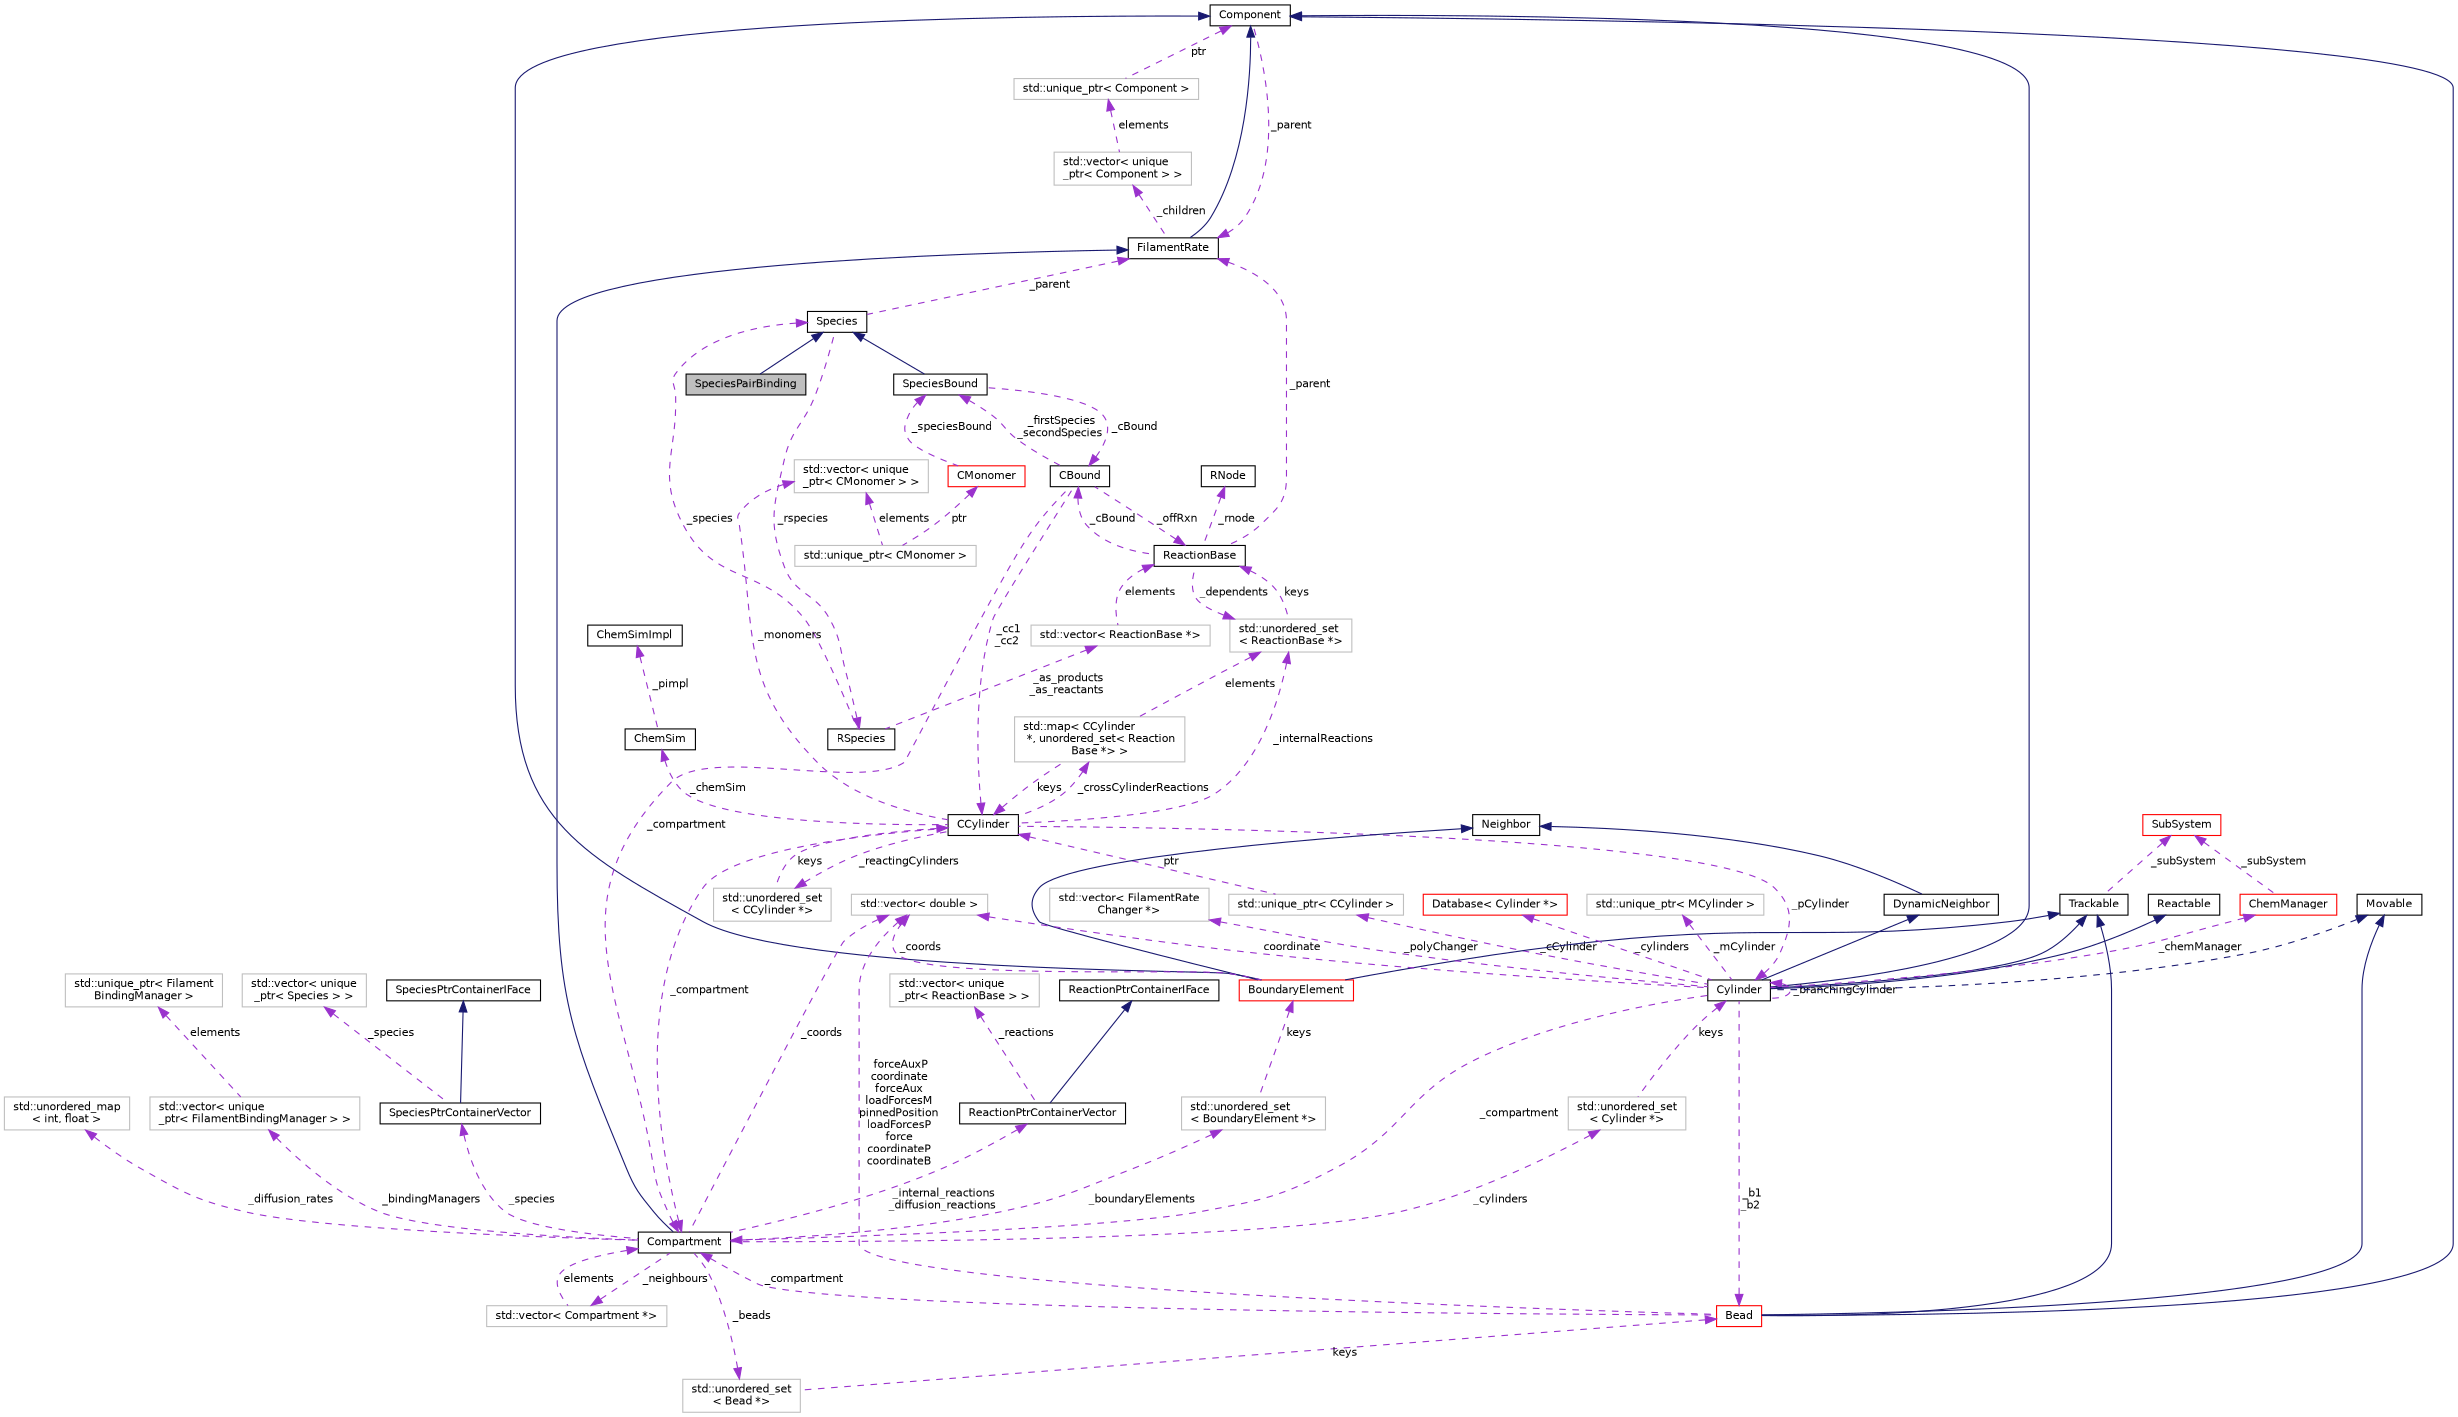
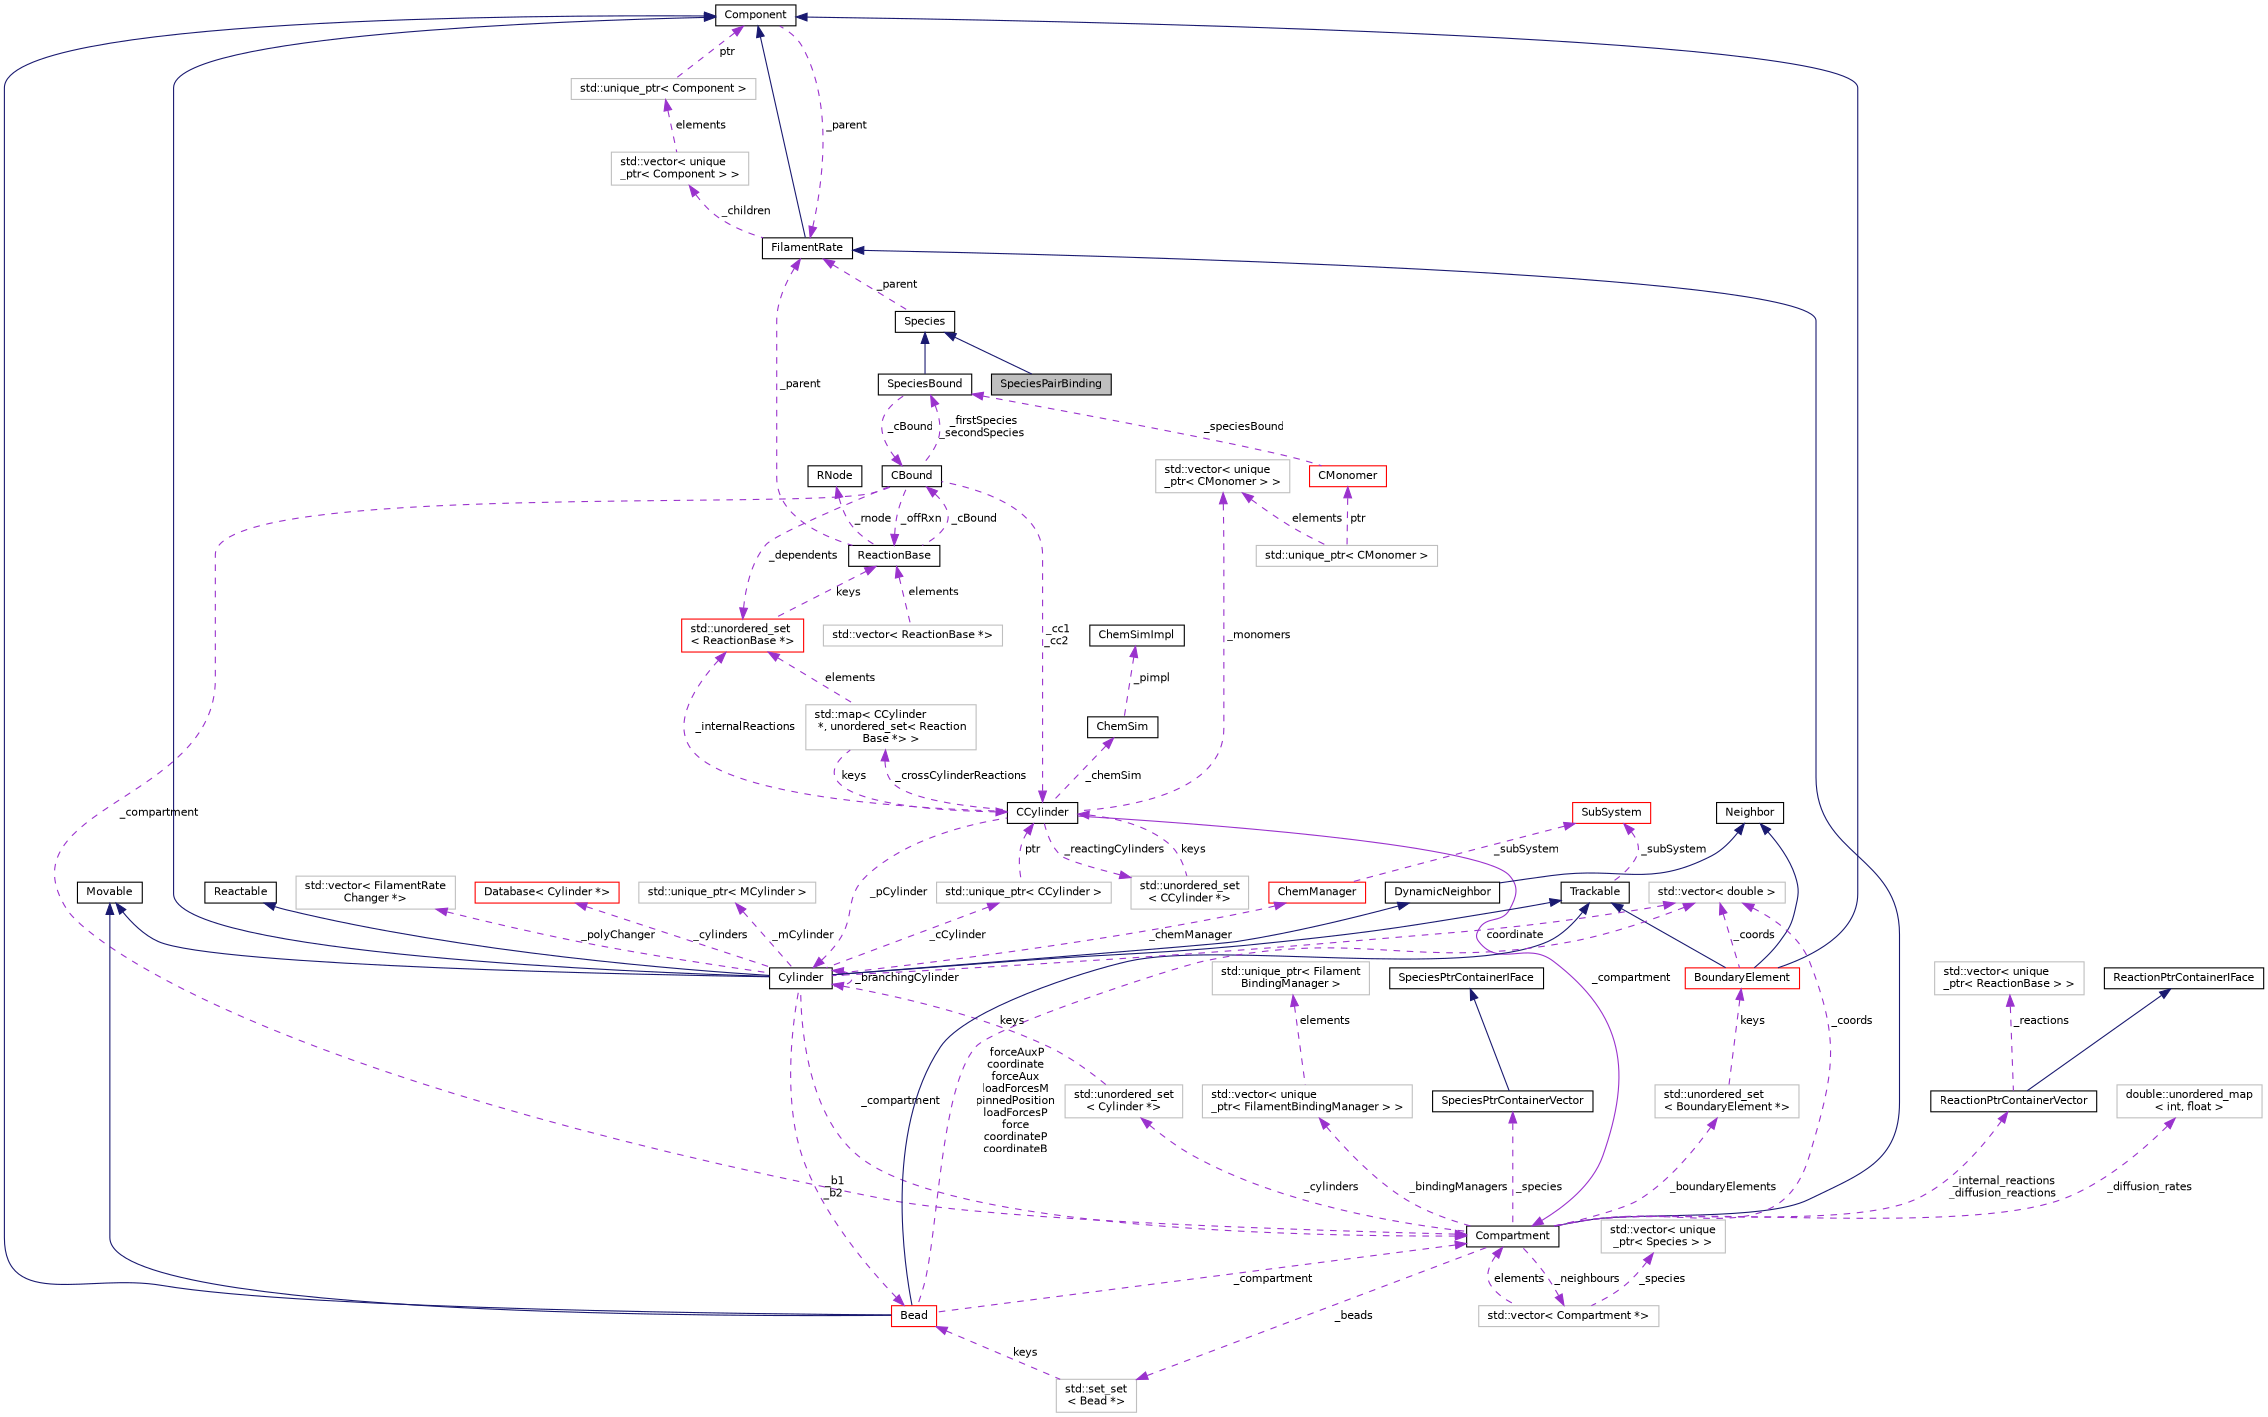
edge "ReactionBase" -> "std::unordered_set < ReactionBase *>": now "CBound" -> "std::unordered_set < ReactionBase *>"
node "std::unordered_set < ReactionBase *>": color grey75 -> red
node "RSpecies": removed
edge "CCylinder" -> "Compartment": style dashed -> solid
edge "Cylinder" -> "Movable": style dashed -> solid
edge "SpeciesPtrContainerVector" -> "std::vector< unique _ptr< Species > >": now "std::vector< Compartment *>" -> "std::vector< unique _ptr< Species > >"
node "std::unordered_map < int, float >": label "std::unordered_map < int, float >" -> "double::unordered_map < int, float >"
node "std::unordered_set < Bead *>": label "std::unordered_set < Bead *>" -> "std::set_set < Bead *>"
